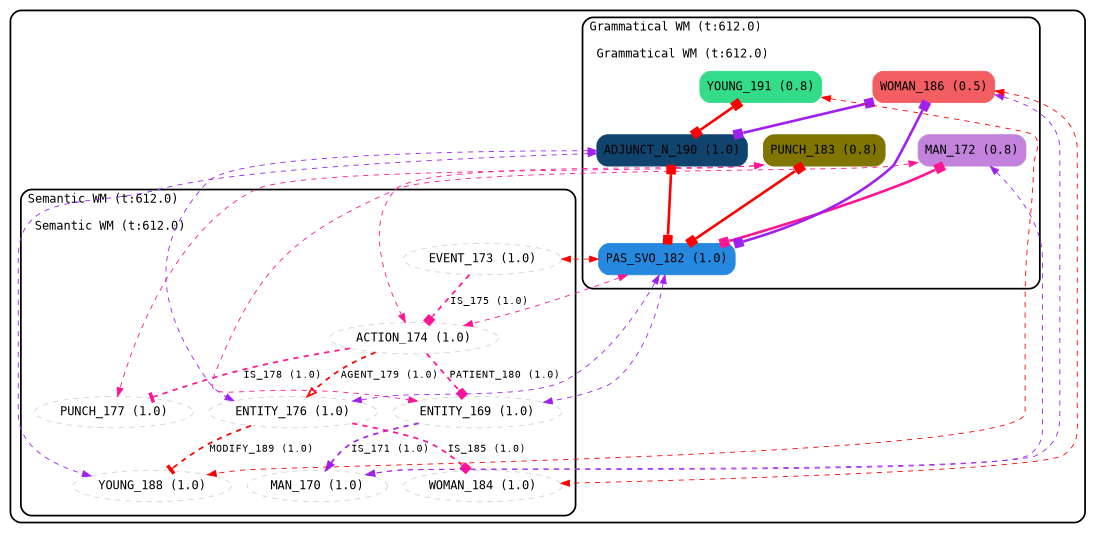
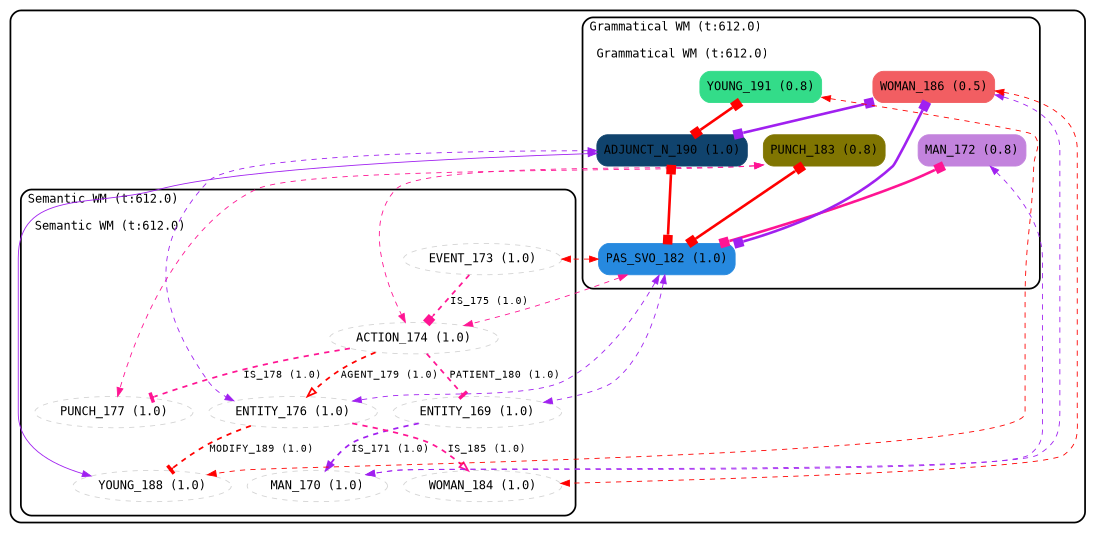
edge "MAN_172 (0.8)" -- "ENTITY_169 (1.0)": removed
edge "ADJUNCT_N_190 (1.0)" -- "YOUNG_188 (1.0)": style dashed -> solid
edge "ACTION_174 (1.0)" -> "ENTITY_169 (1.0)": arrowhead box -> tee
edge "ENTITY_176 (1.0)" -> "WOMAN_184 (1.0)": arrowhead box -> onormal
